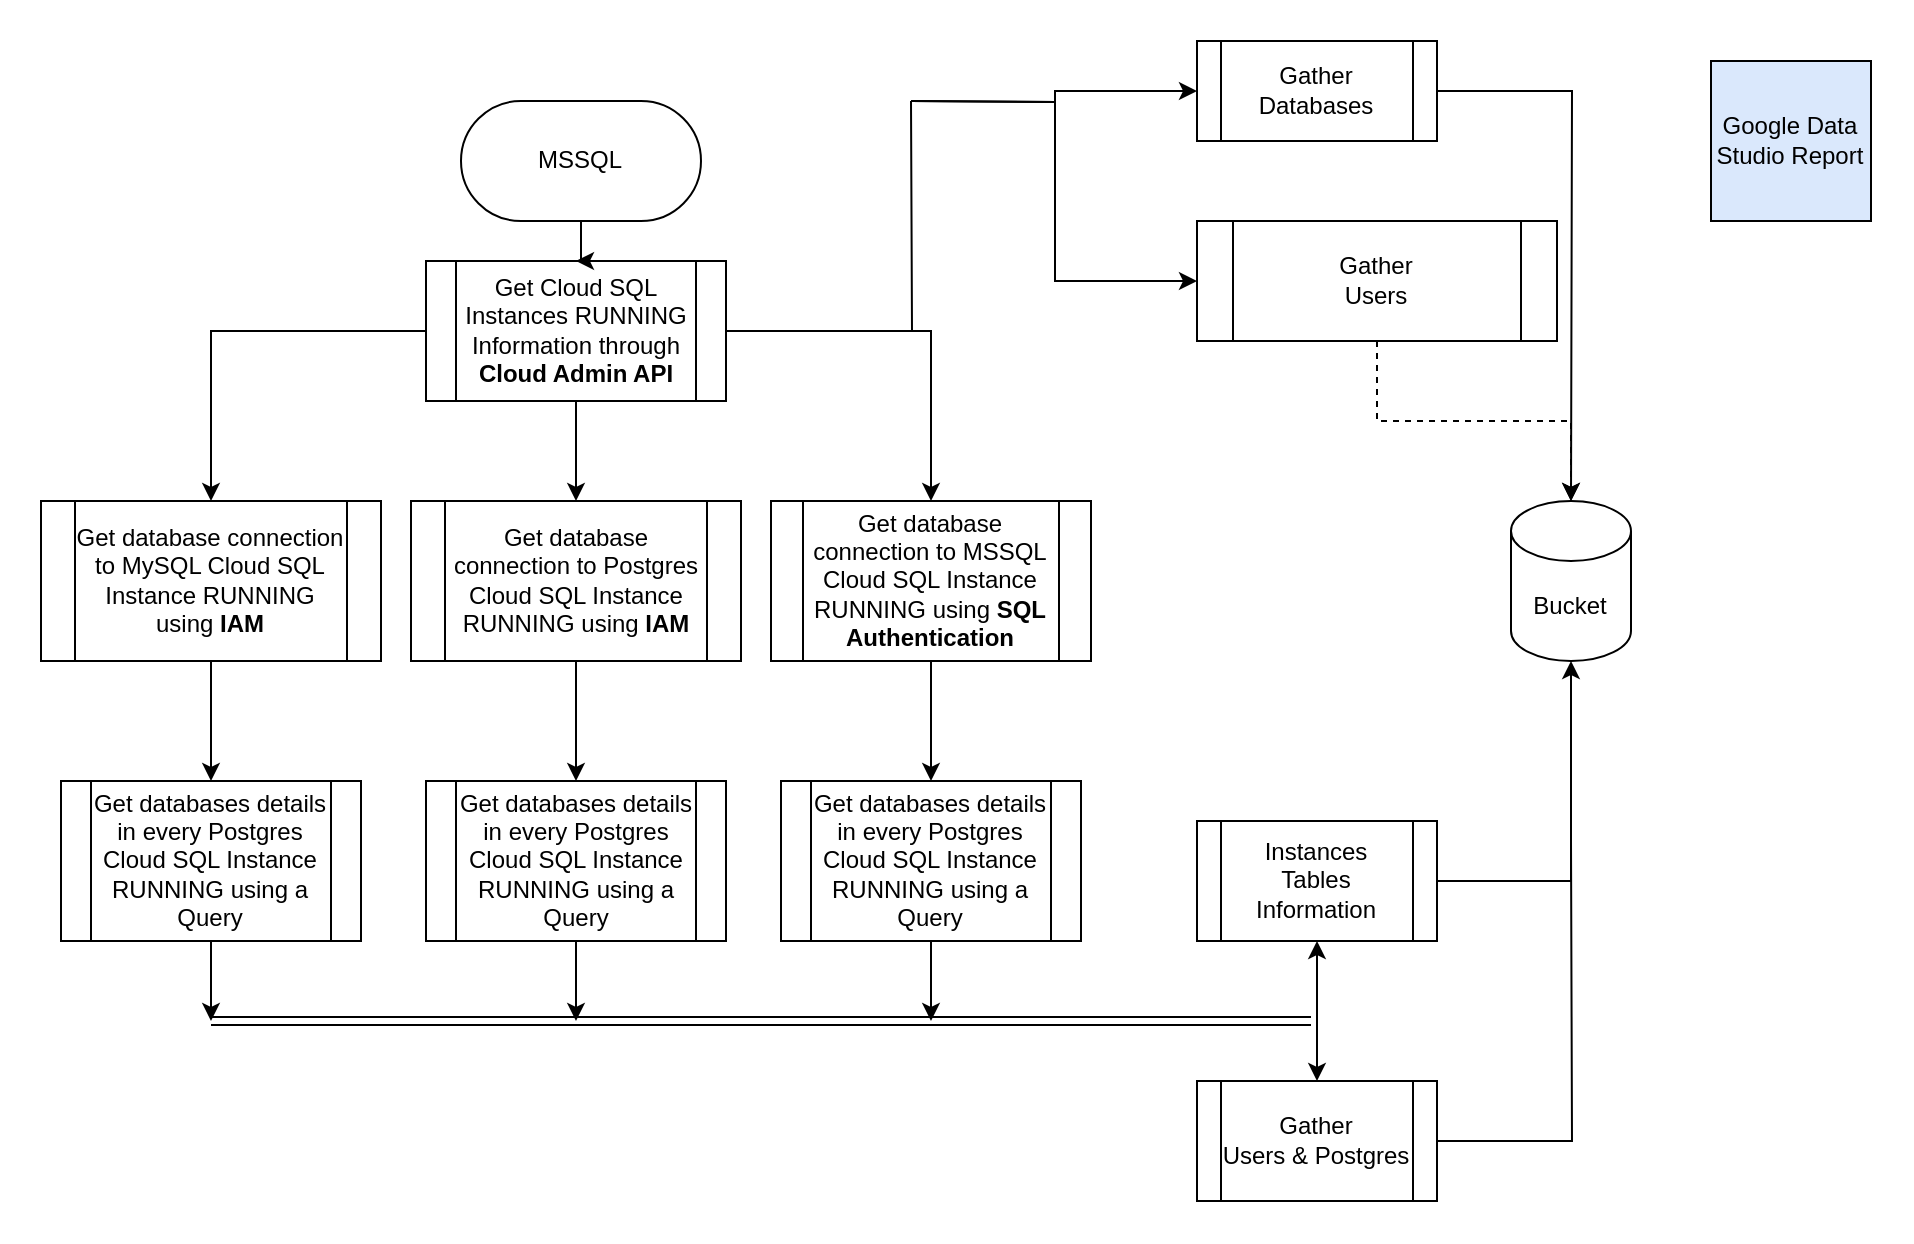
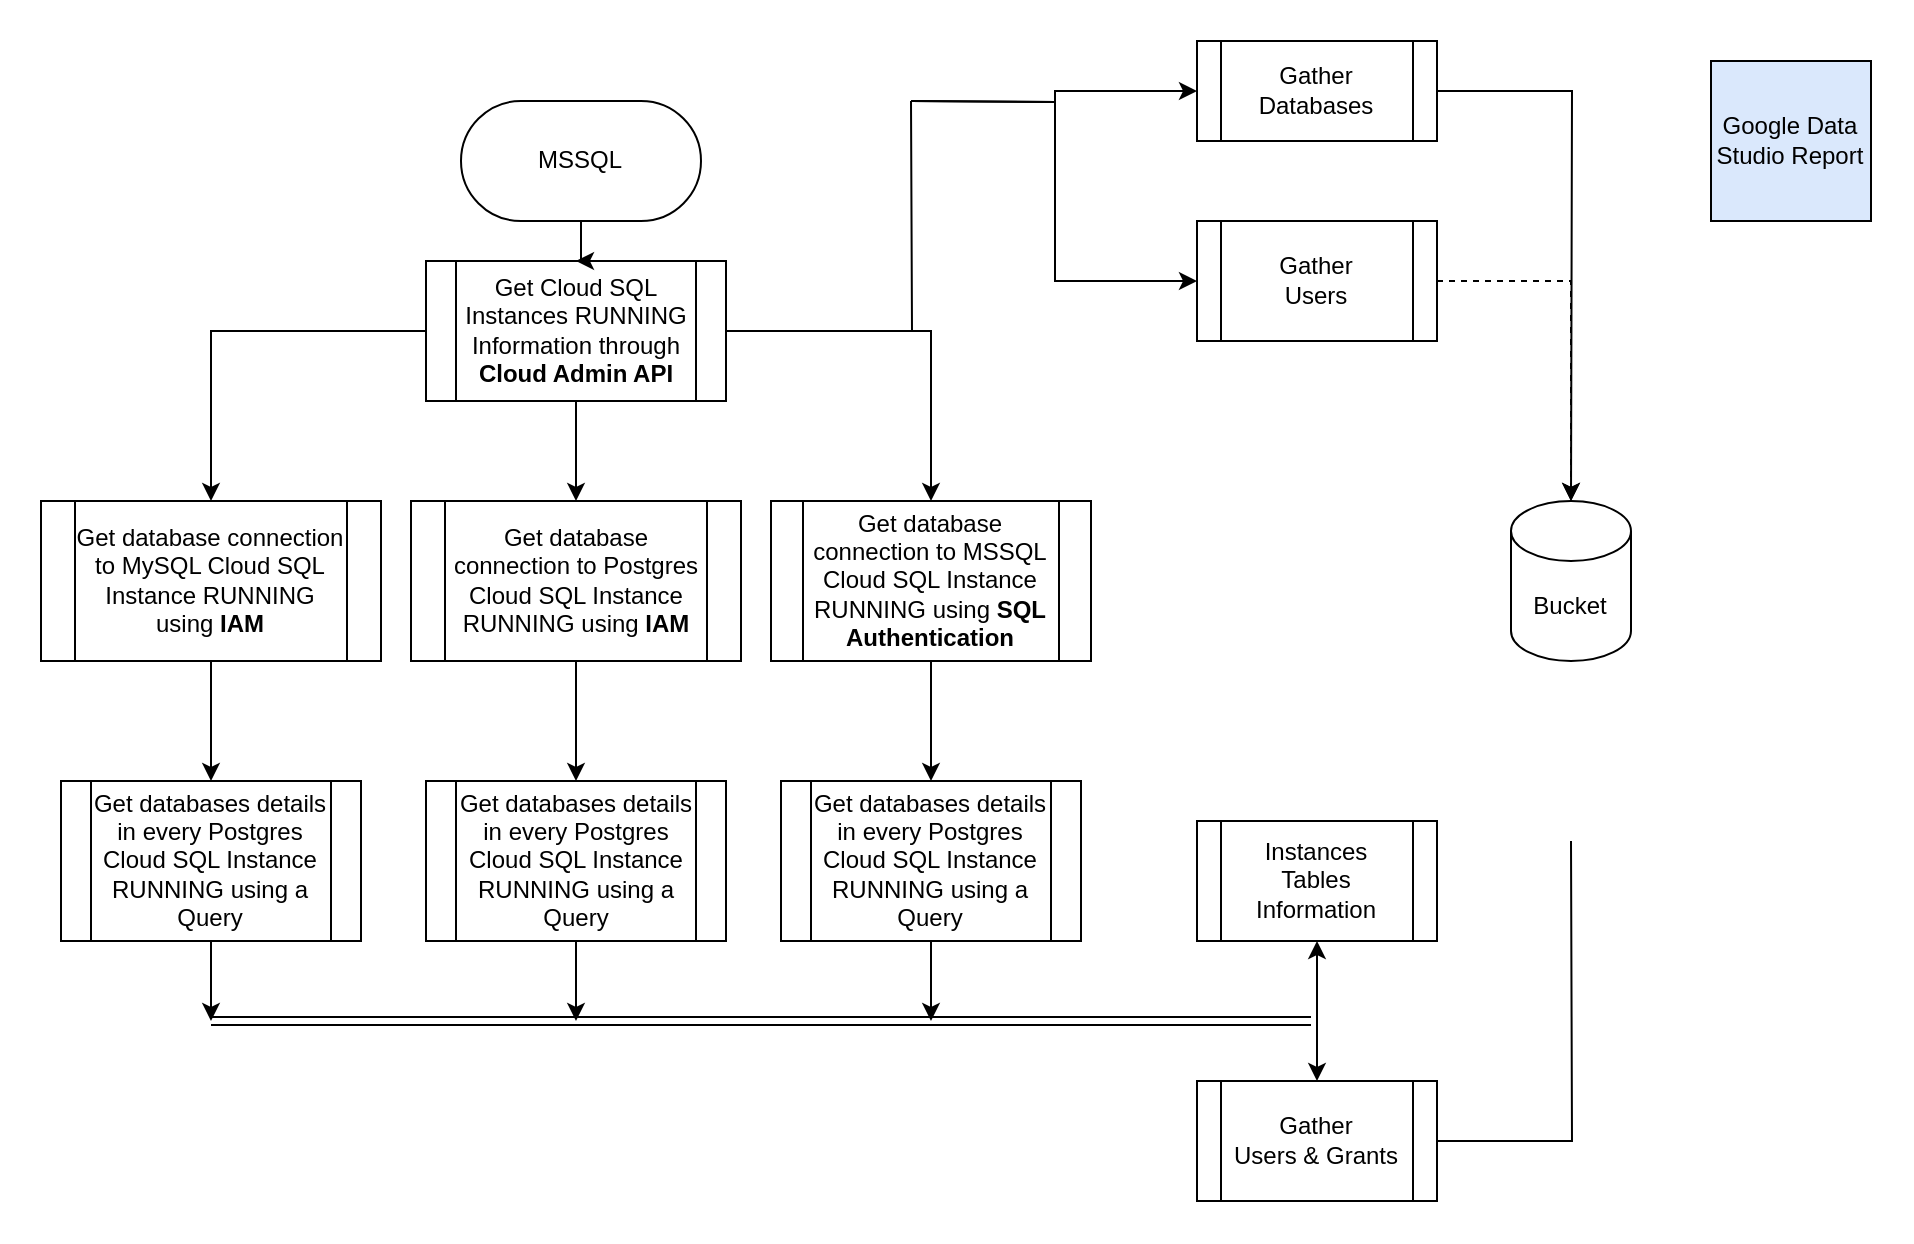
node "Gather Users": size 360x120 -> 240x120
edge "Instances Tables Information" -> "Bucket": removed
node "Gather Users & Postgres": label "Gather Users & Postgres" -> "Gather Users & Grants"
